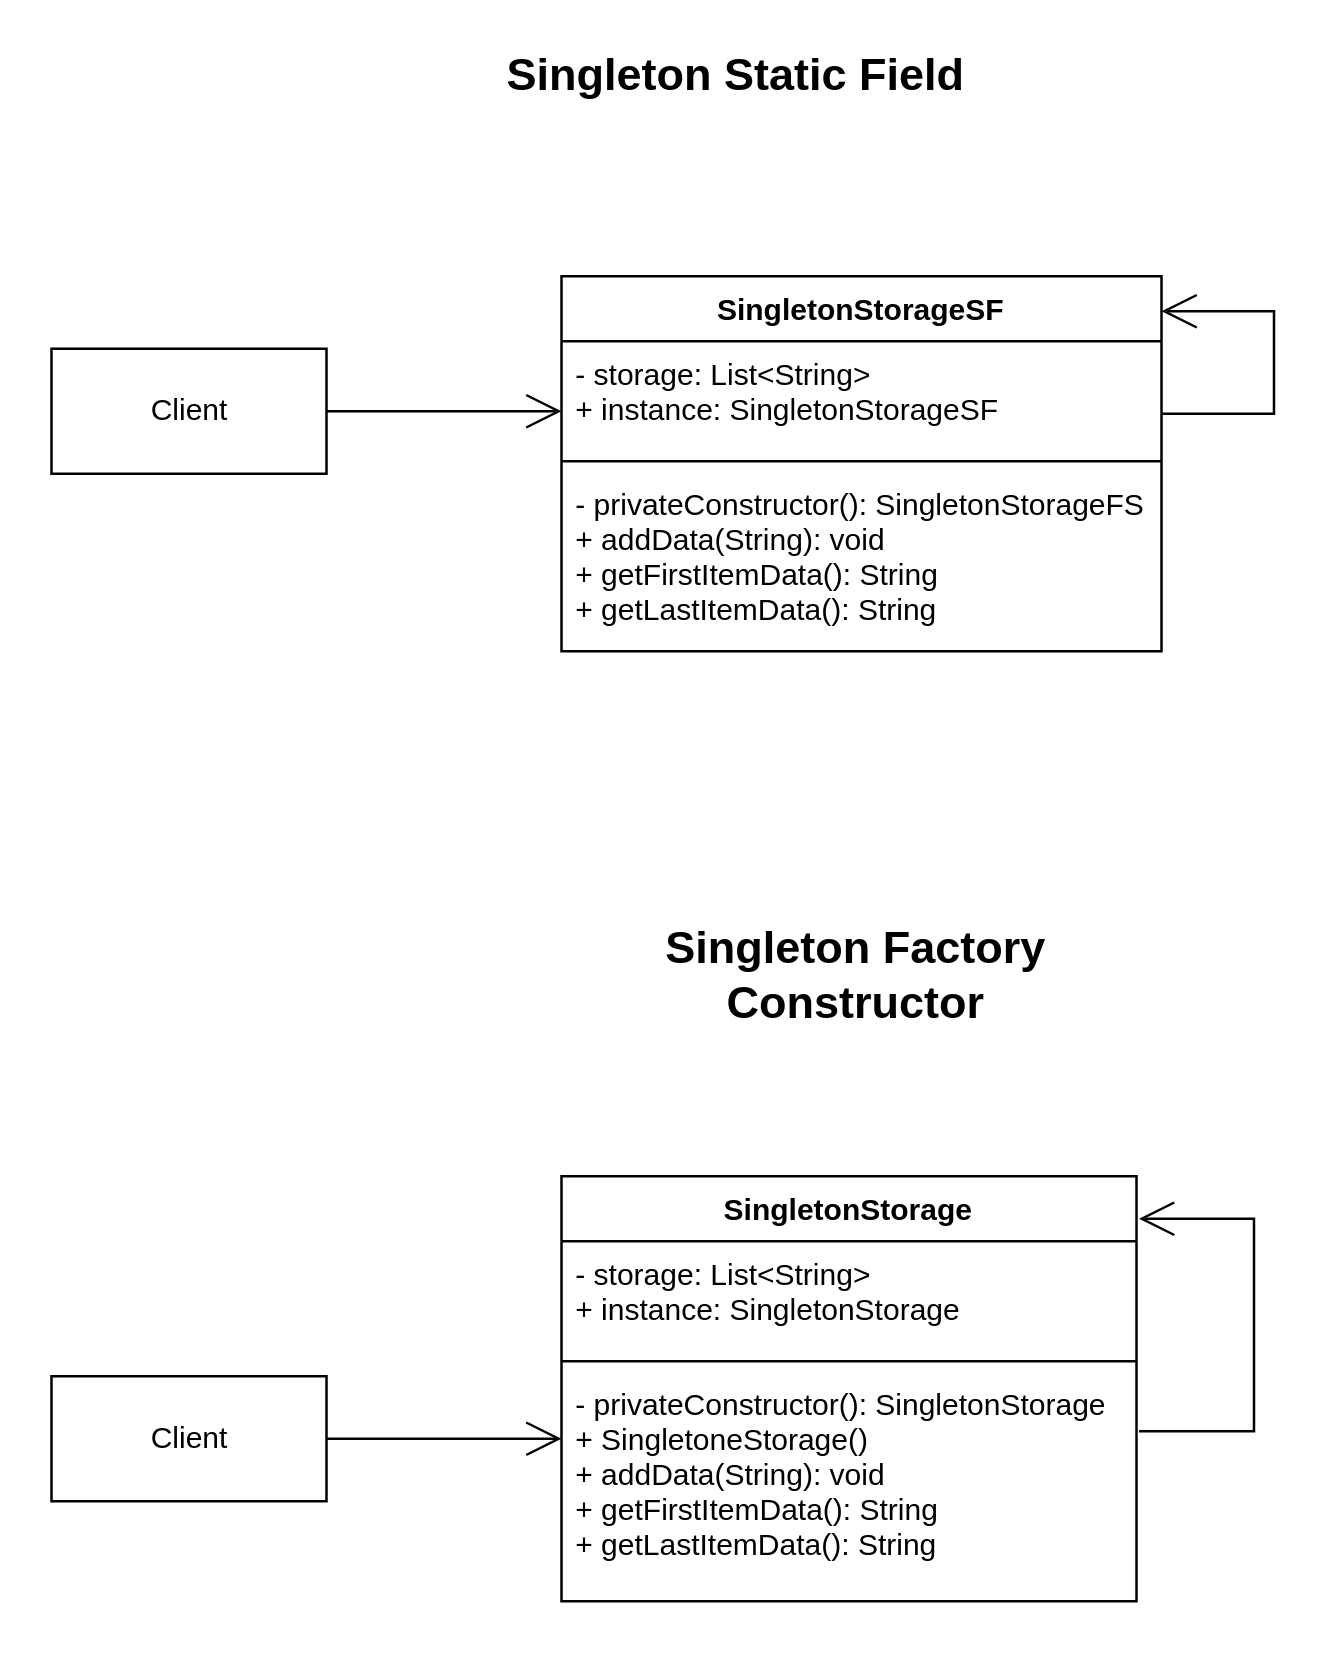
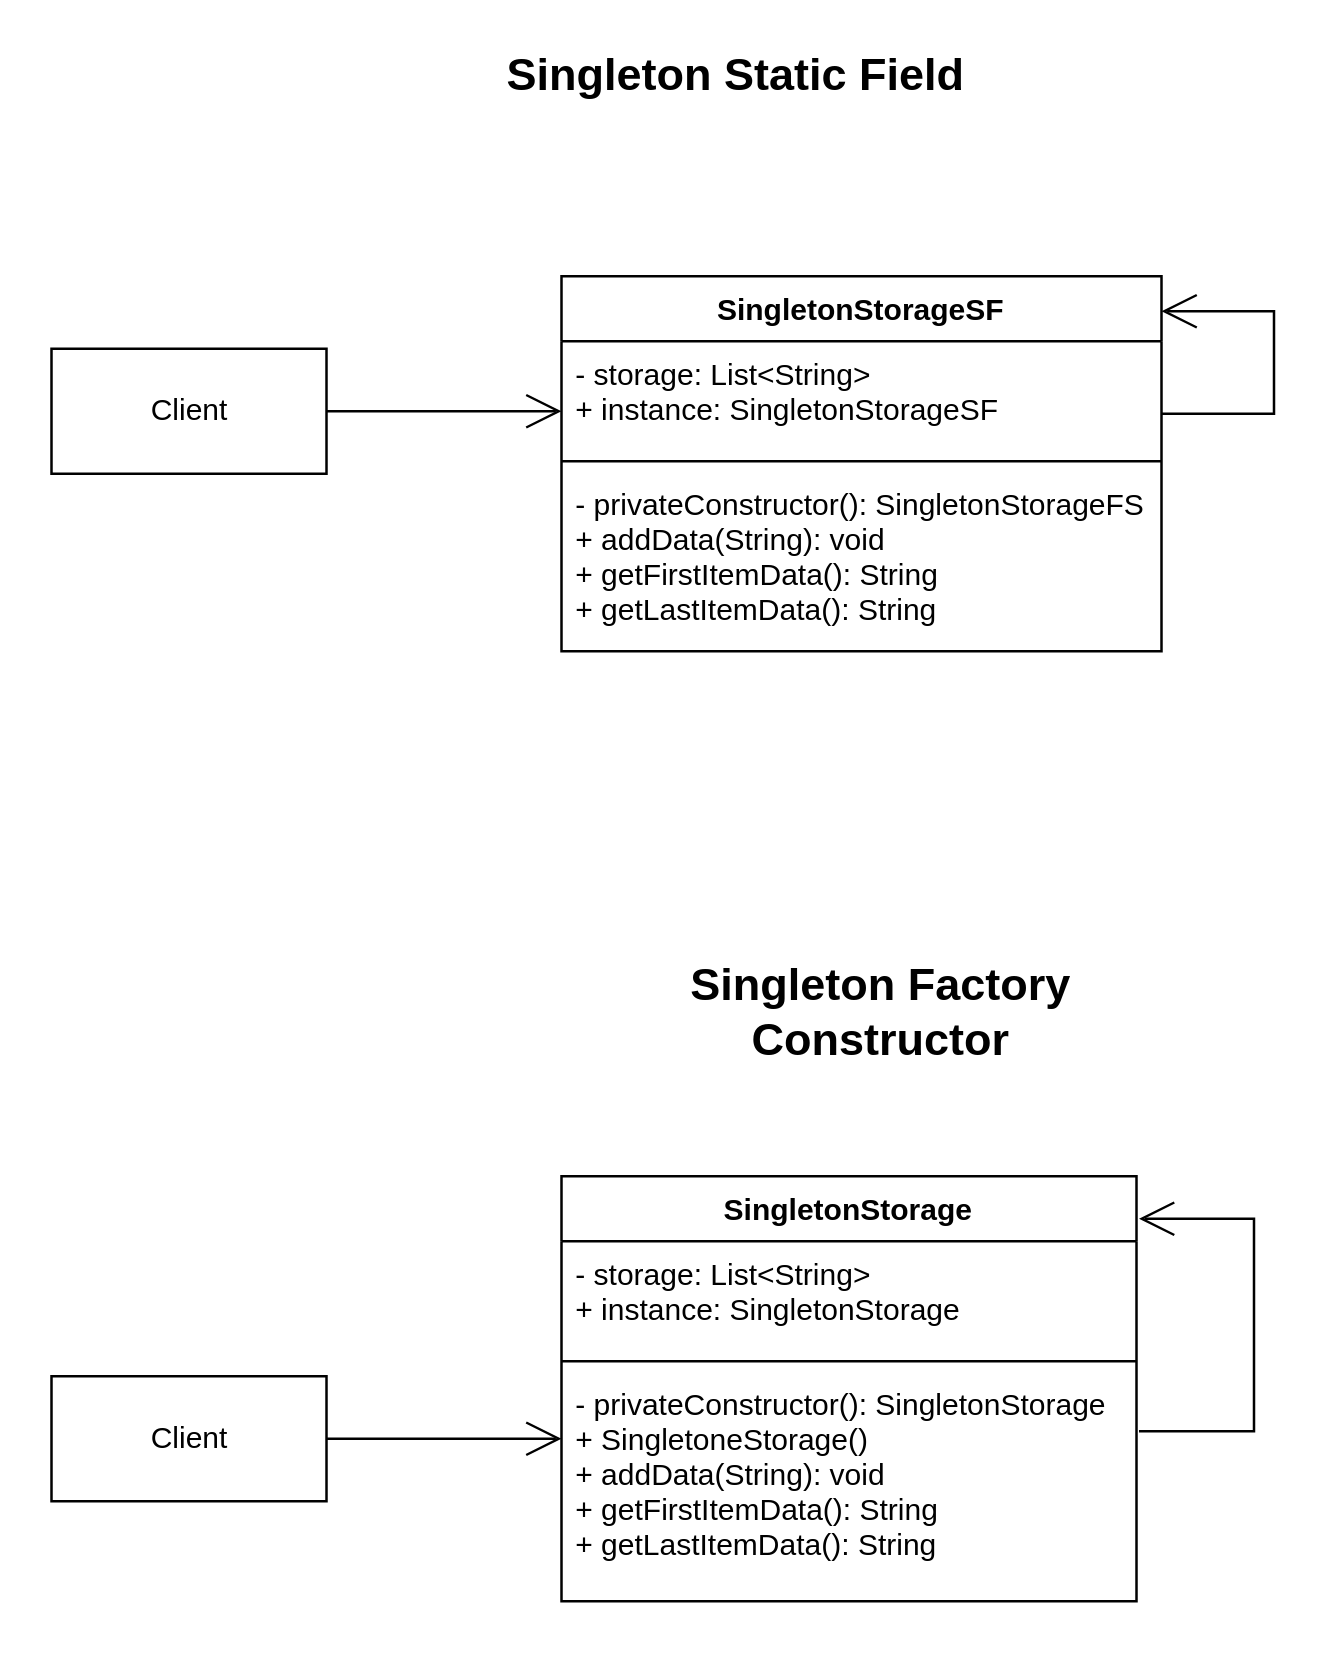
node "Singleton Factory Constructor": moved (856, 976) -> (881, 1014)
